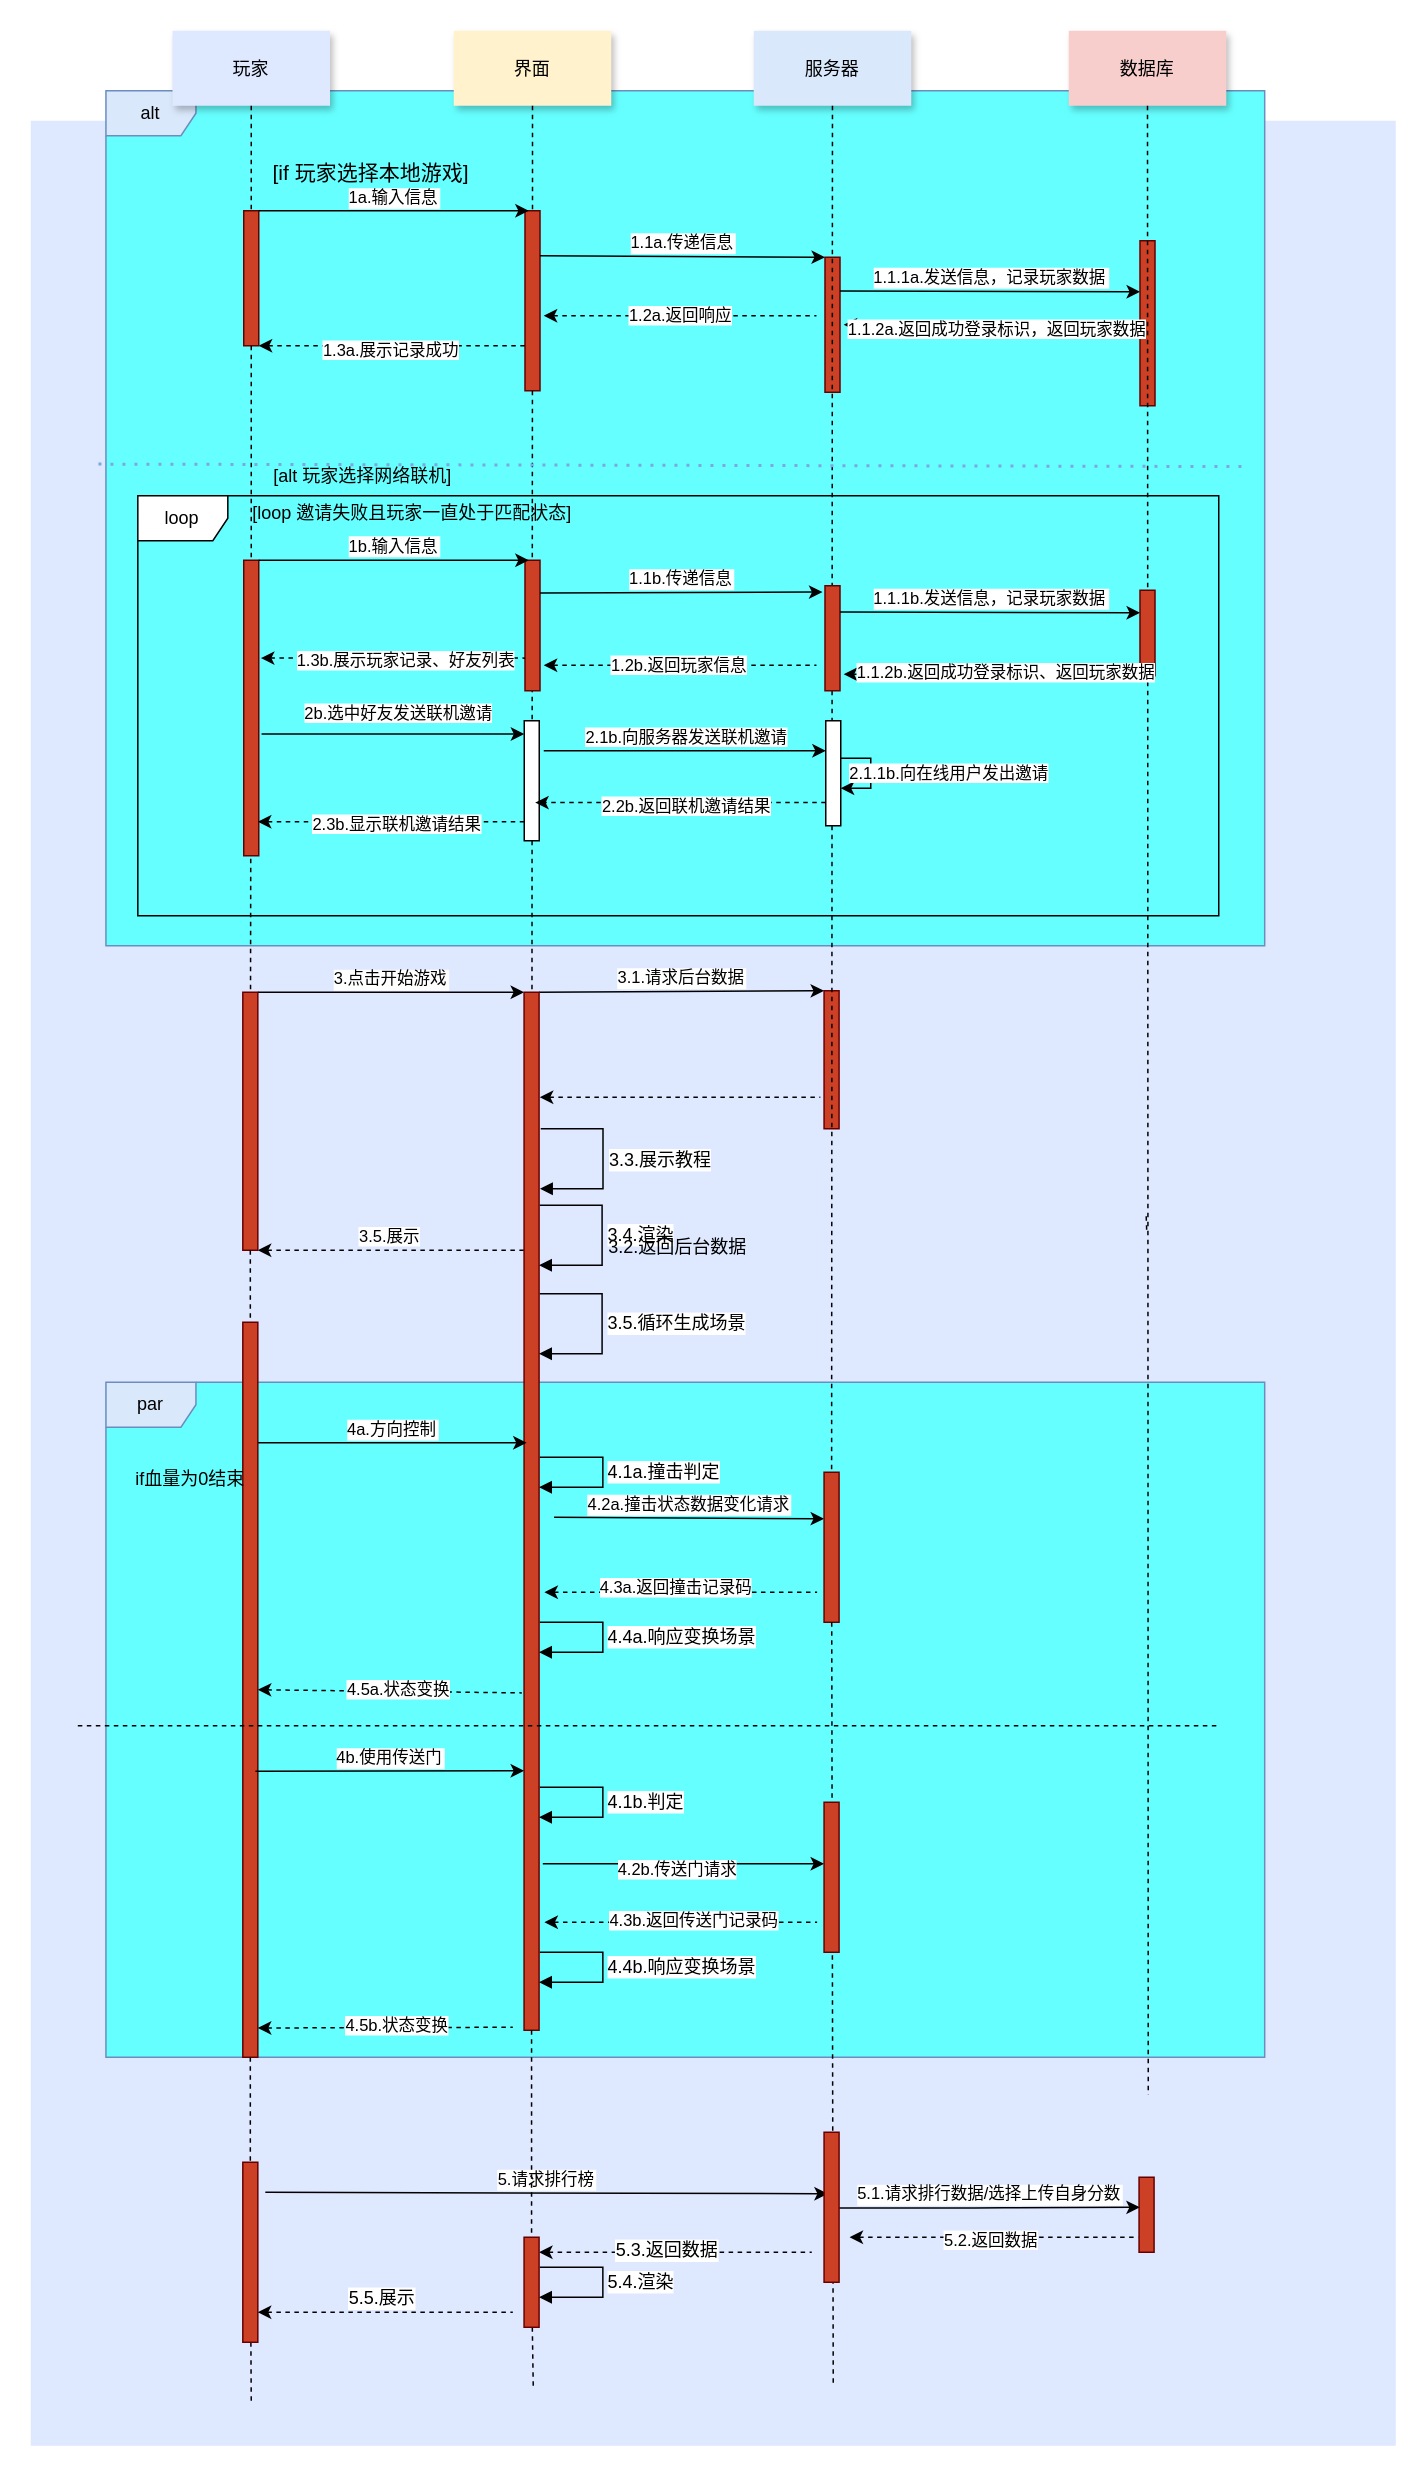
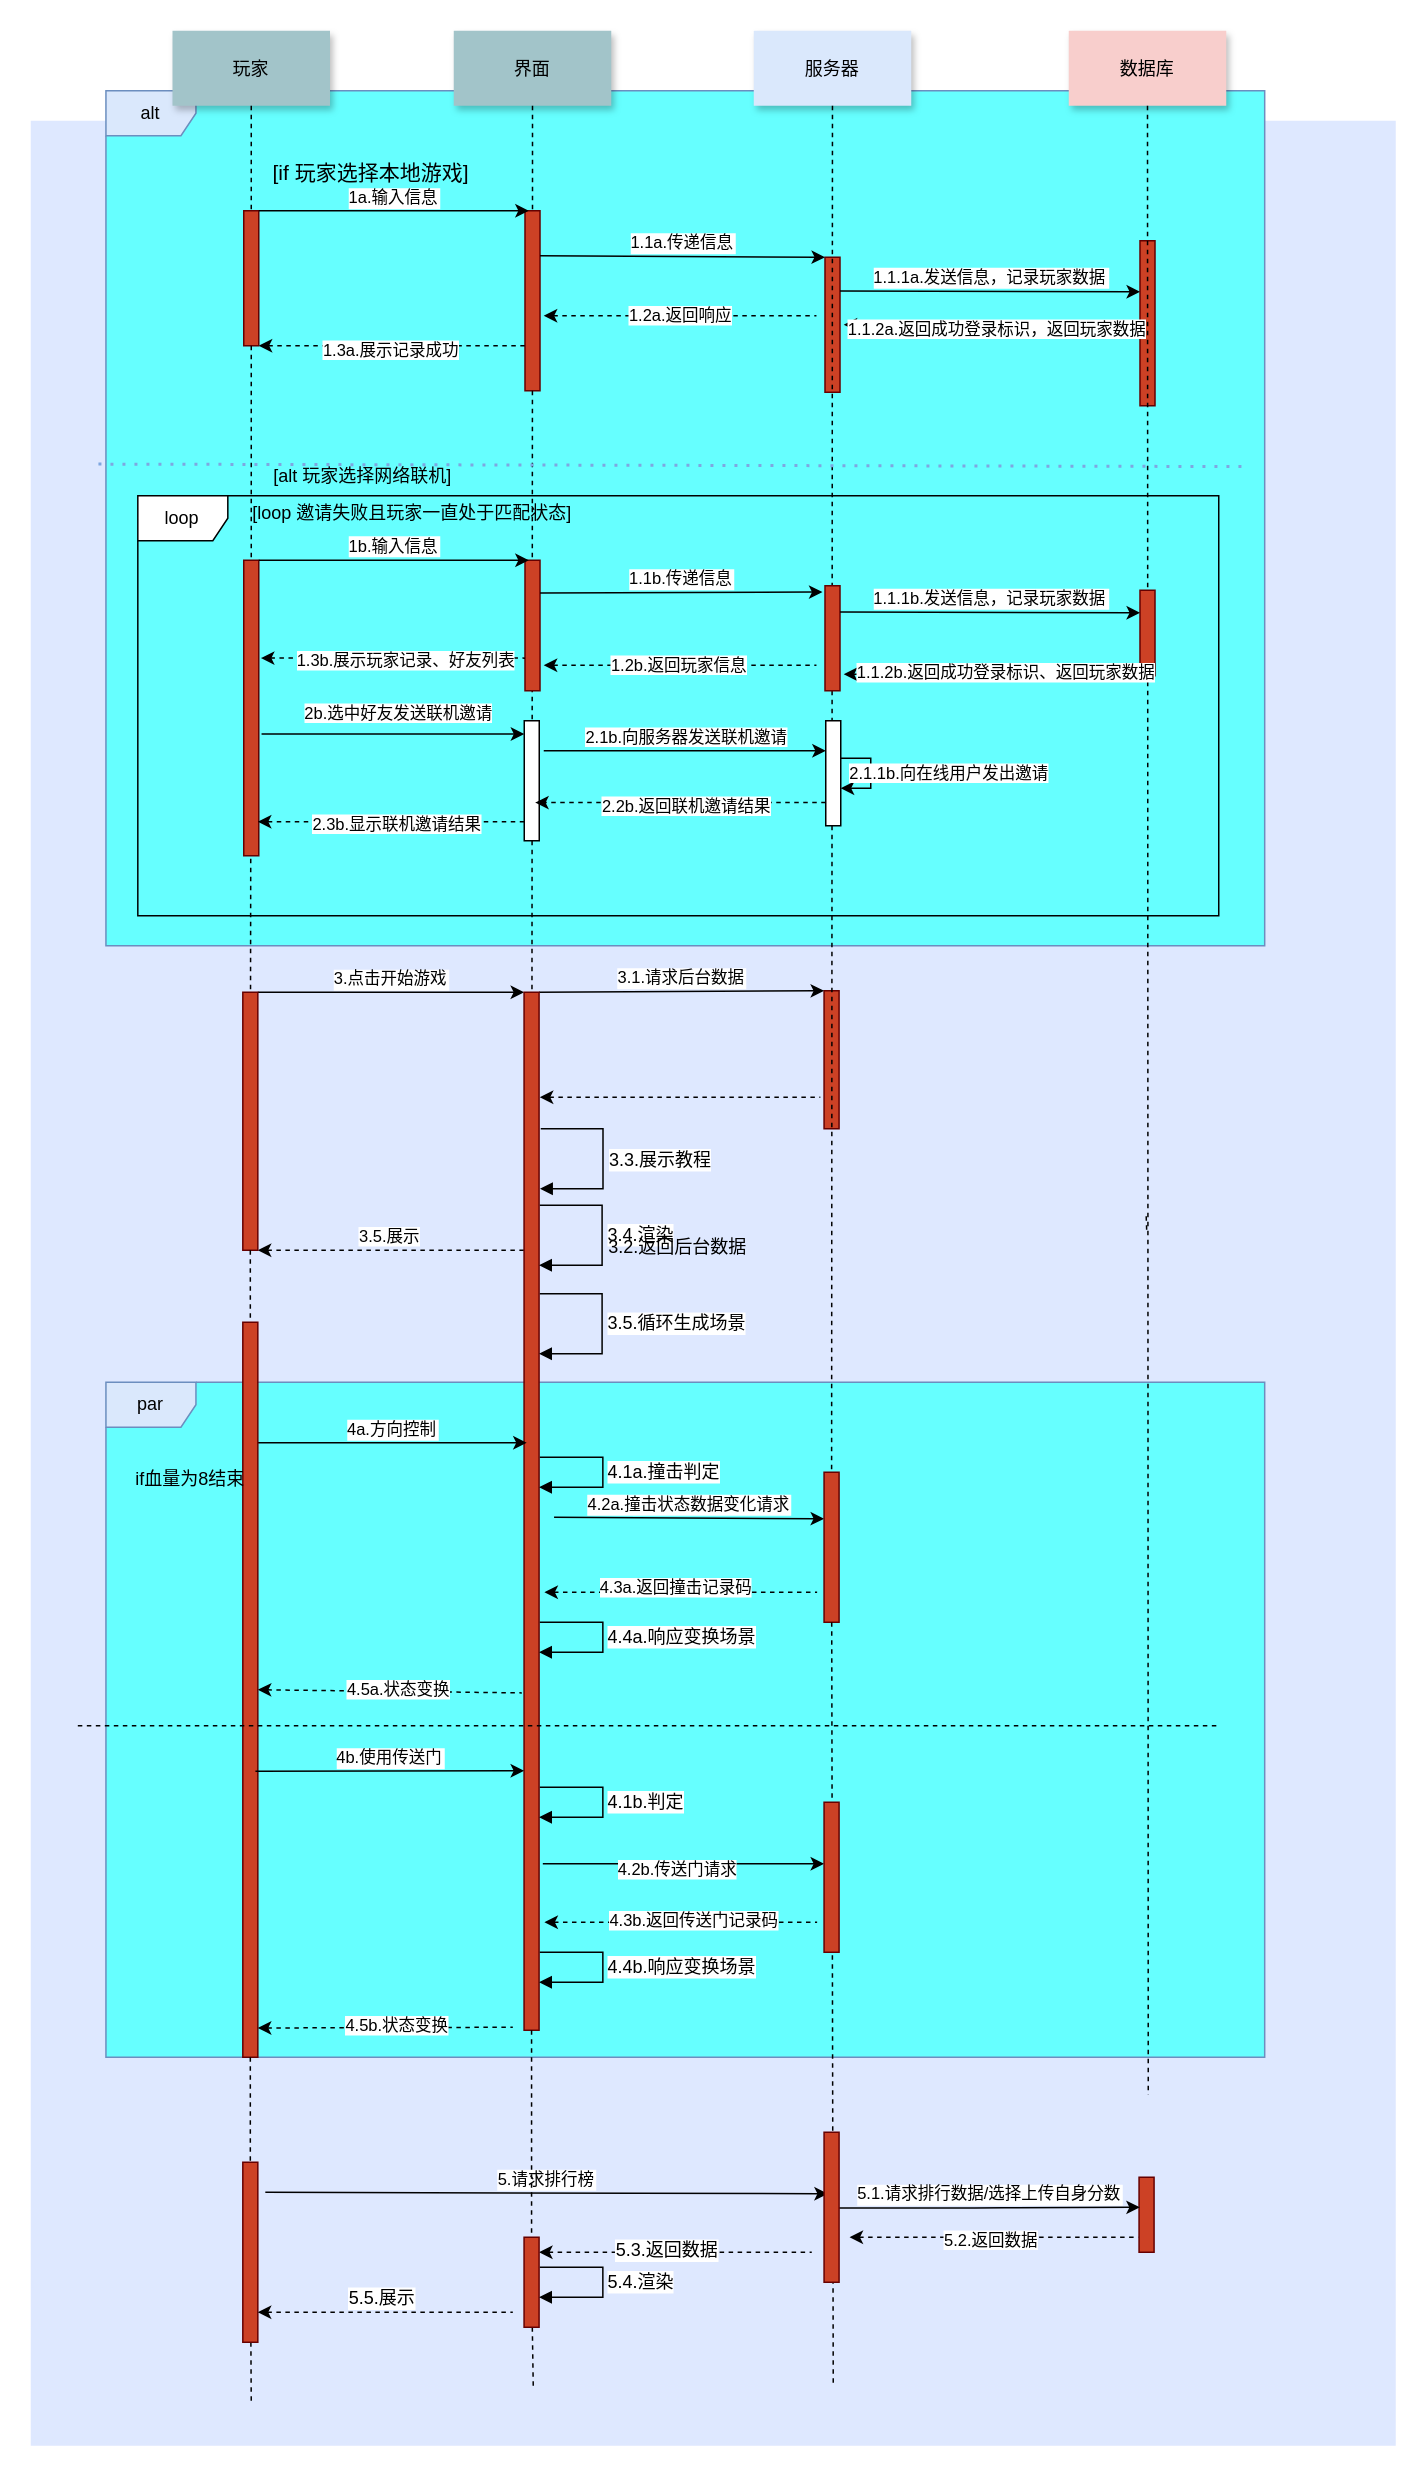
node "玩家": fillcolor #dee8ff -> #a2c4c9
node "界面": fillcolor #fff2cc -> #a2c4c9
node "if血量为0结束": label "if血量为0结束" -> "if血量为8结束"
